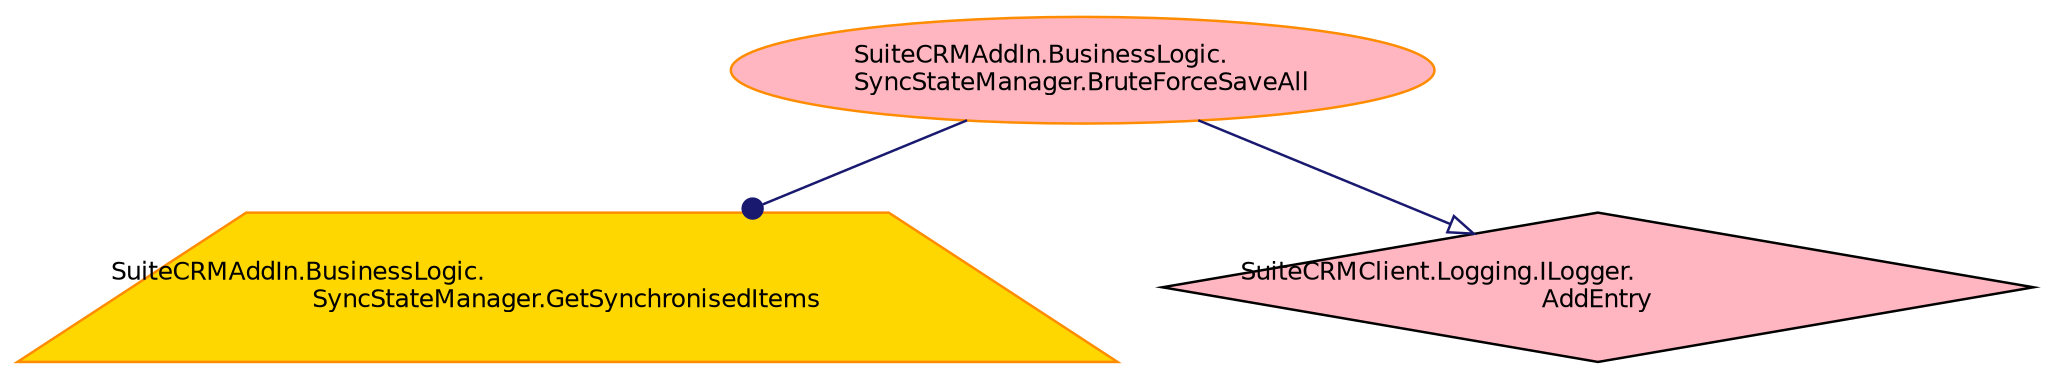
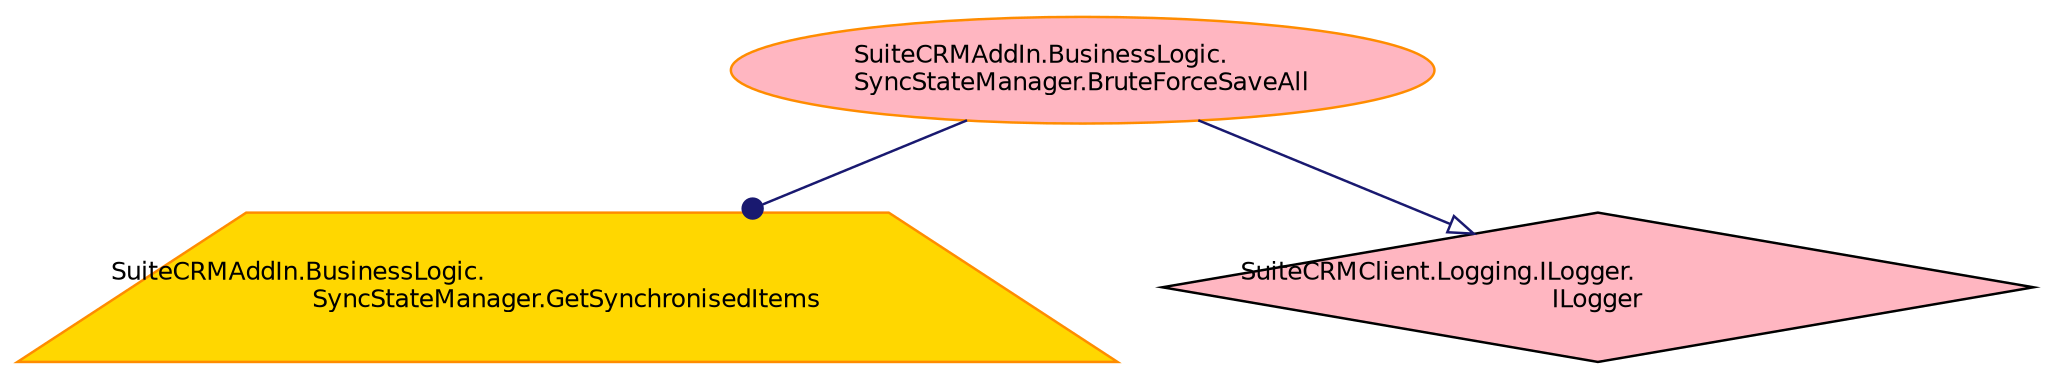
node "SuiteCRMClient.Logging.ILogger. AddEntry": label "SuiteCRMClient.Logging.ILogger. AddEntry" -> "SuiteCRMClient.Logging.ILogger. ILogger"
